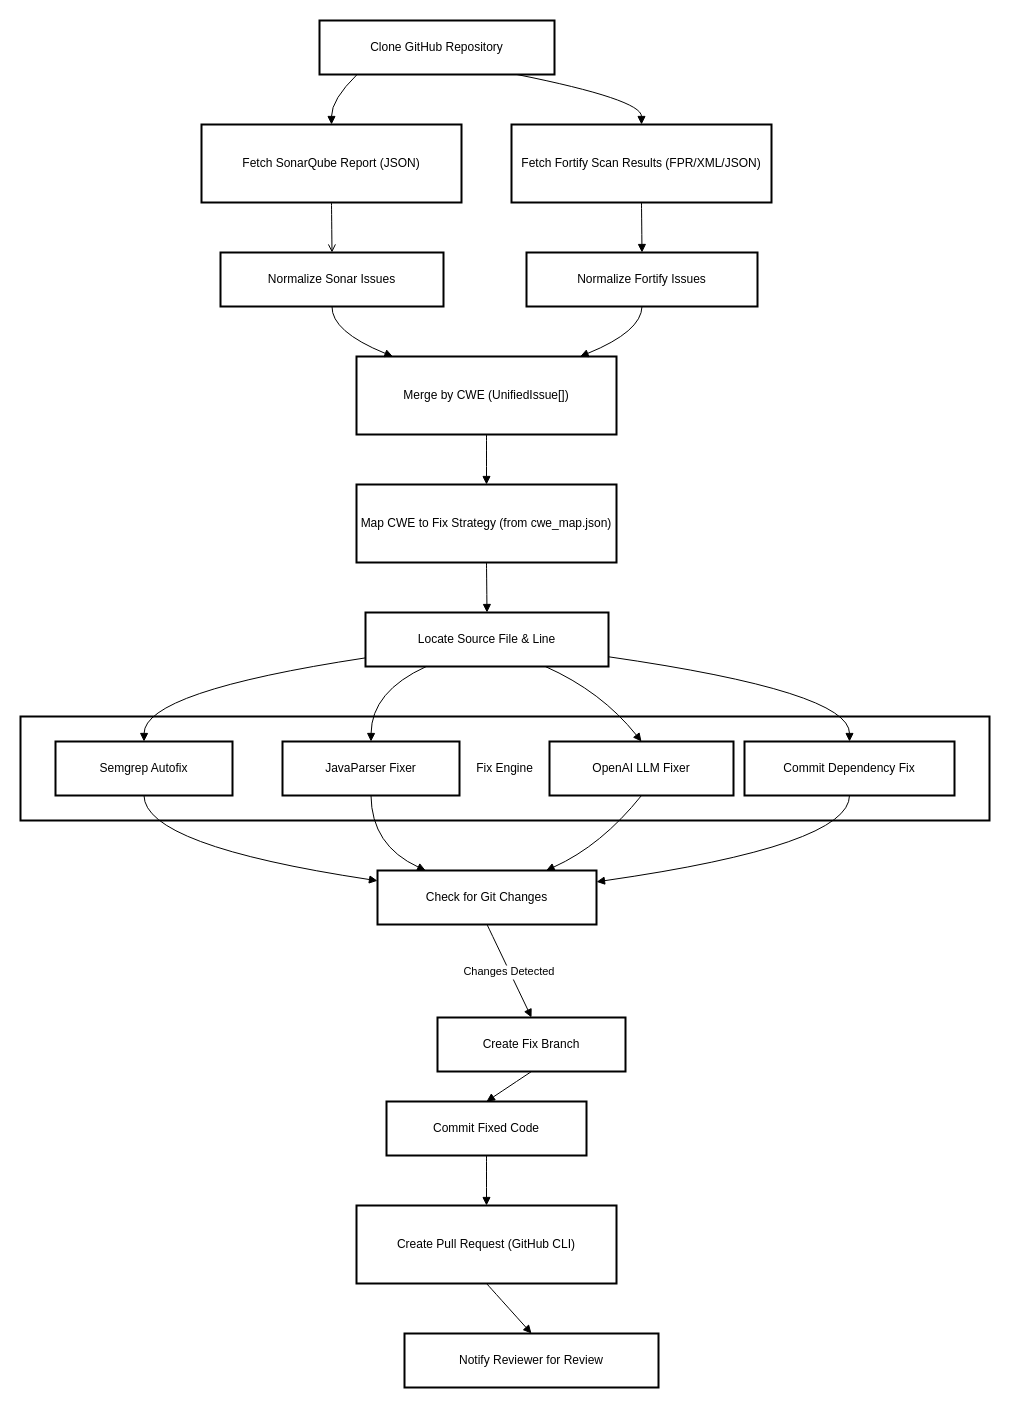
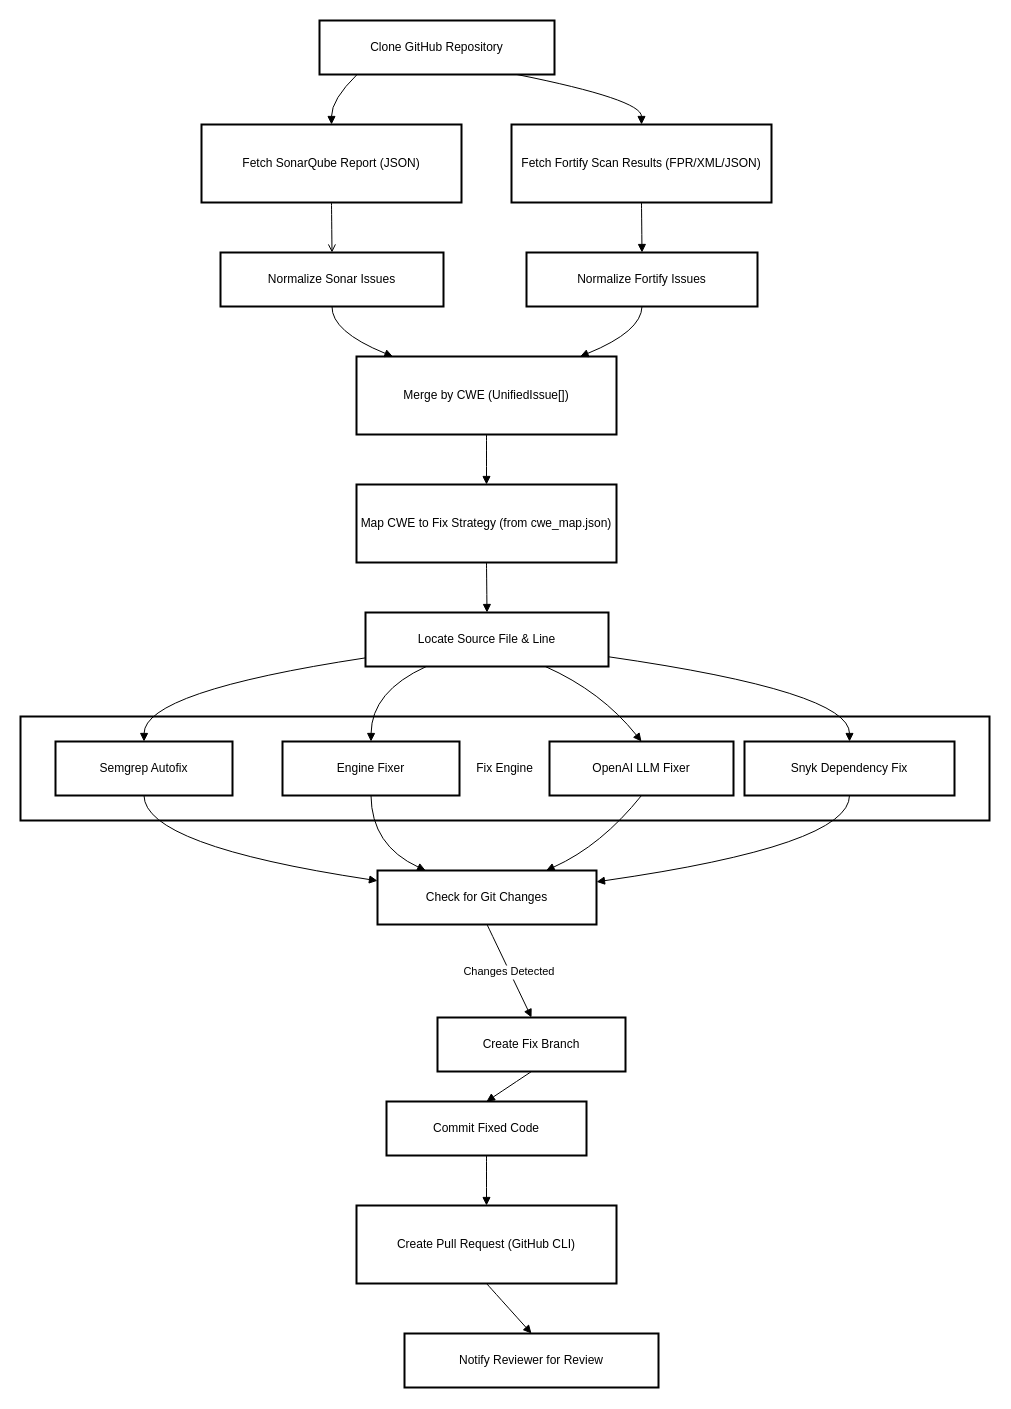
node "JavaParser Fixer": label "JavaParser Fixer" -> "Engine Fixer"
node "Commit Dependency Fix": label "Commit Dependency Fix" -> "Snyk Dependency Fix"
